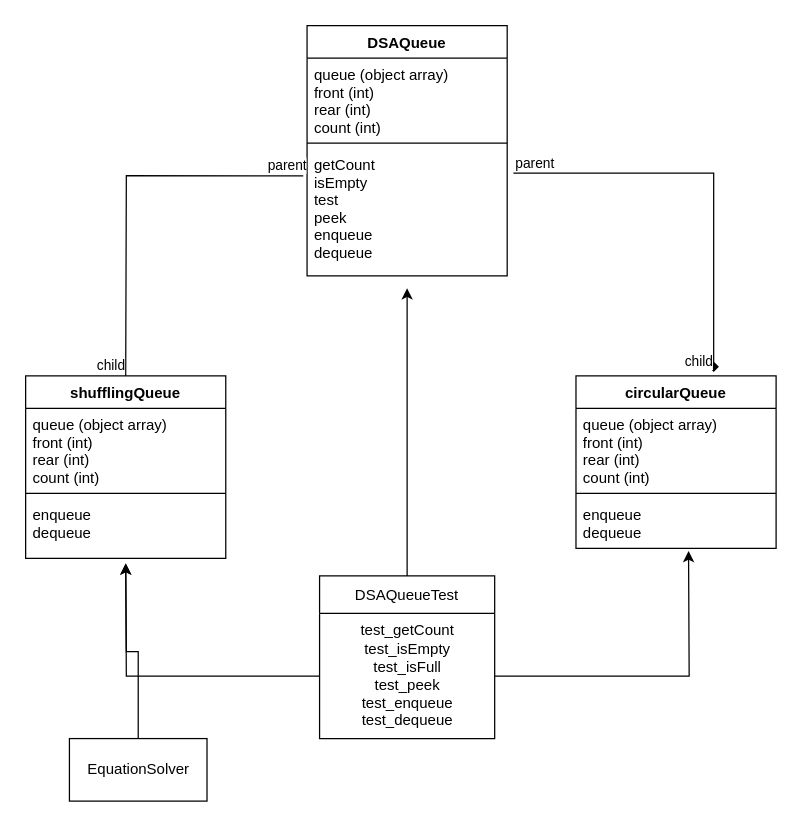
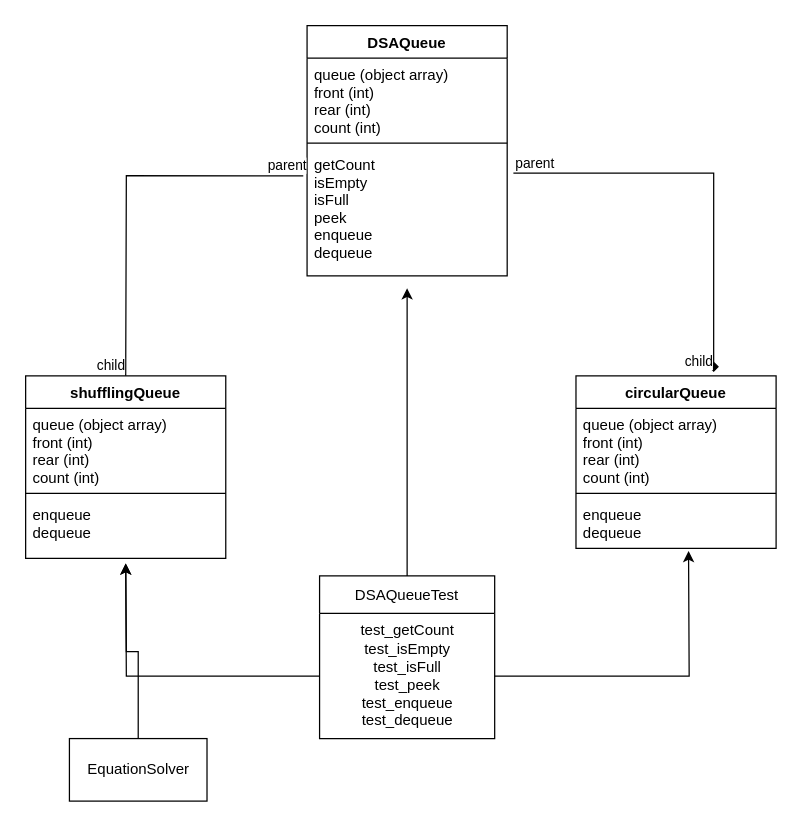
node "getCount isEmpty test peek enqueue dequeue": label "getCount isEmpty test peek enqueue dequeue" -> "getCount isEmpty isFull peek enqueue dequeue"
